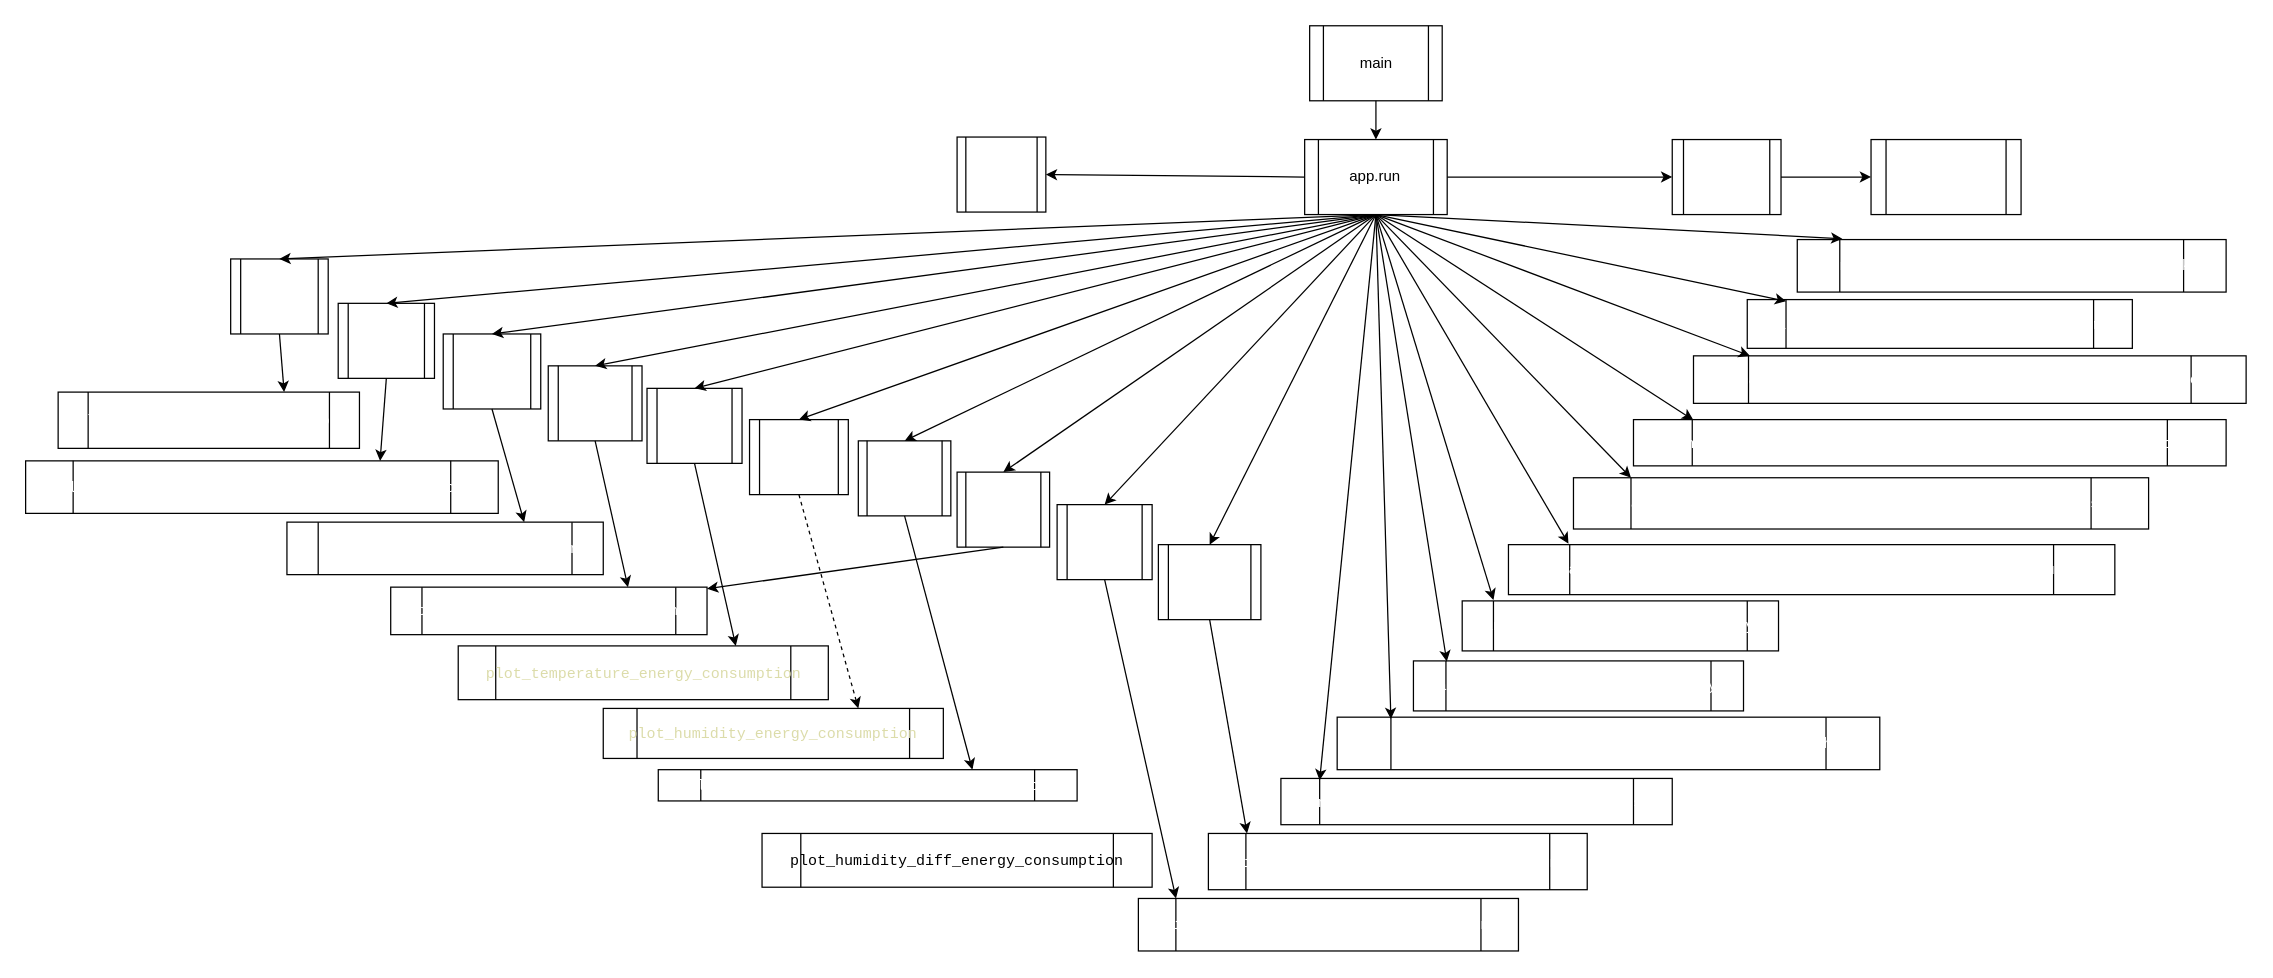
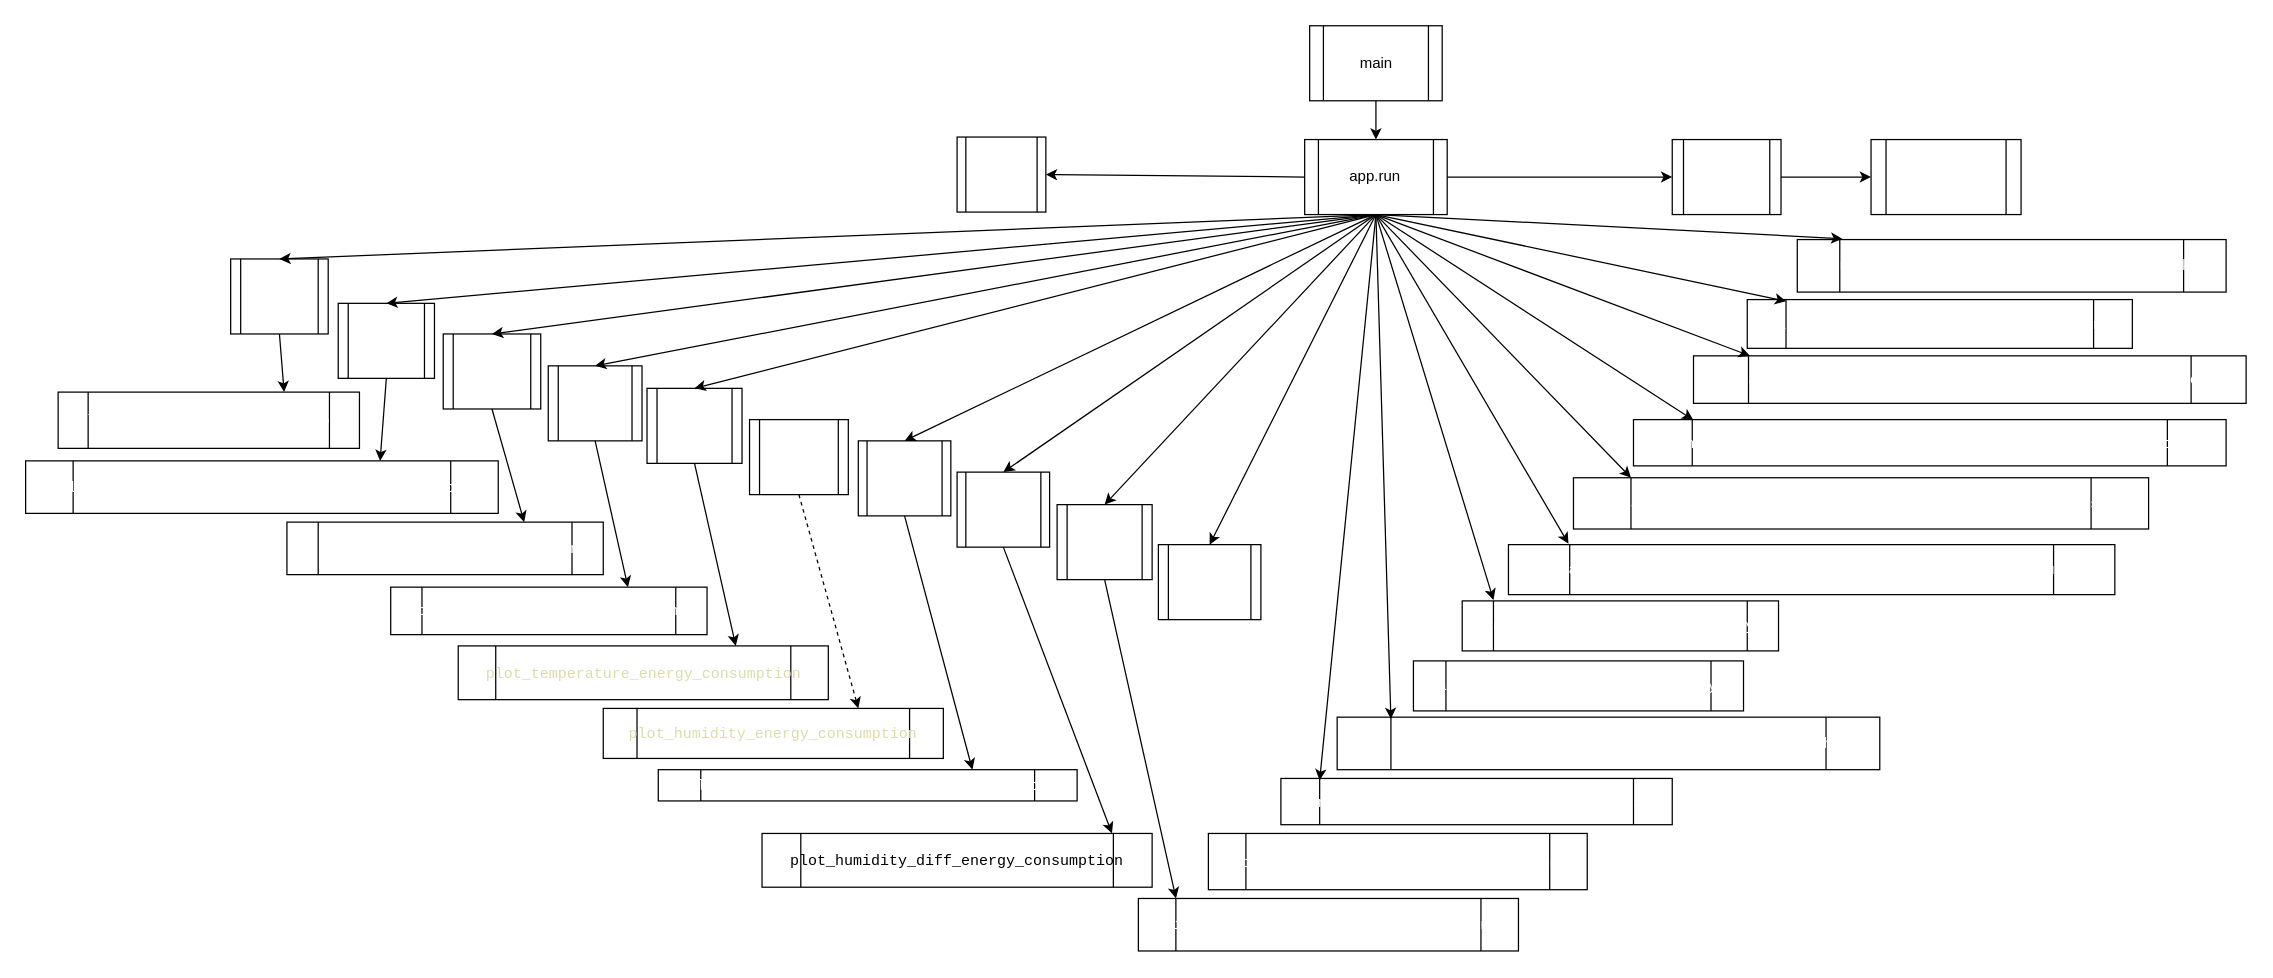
edge "app.run" -> "graph_6": removed
edge "app.run" -> "analysisEnergyConsumptionHourly": removed
edge "graph_8" -> "plot_daily_energy_consumption": now "graph_8" -> "plot_humidity_diff_energy_consumption"
edge "graph_10" -> "histogram_average_weekly_consumption": removed
